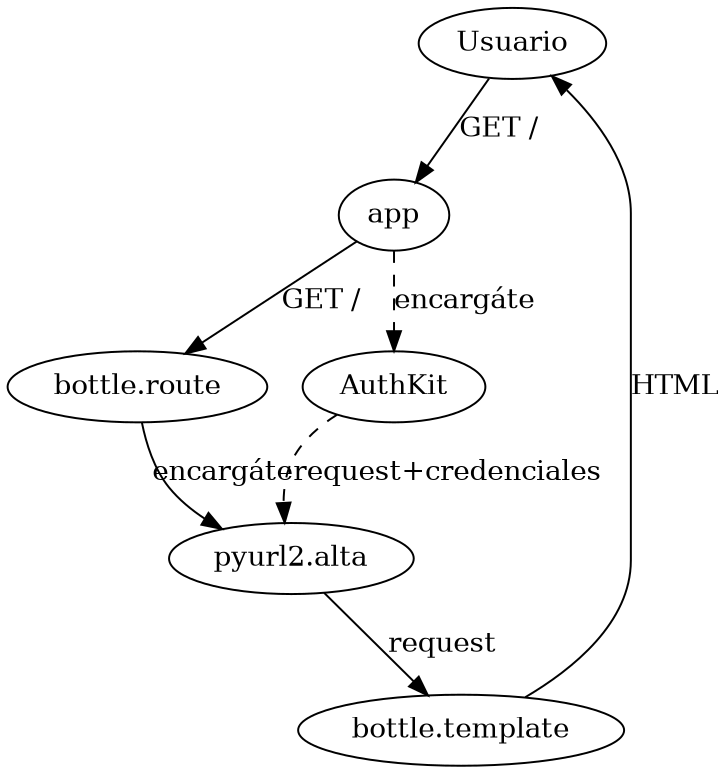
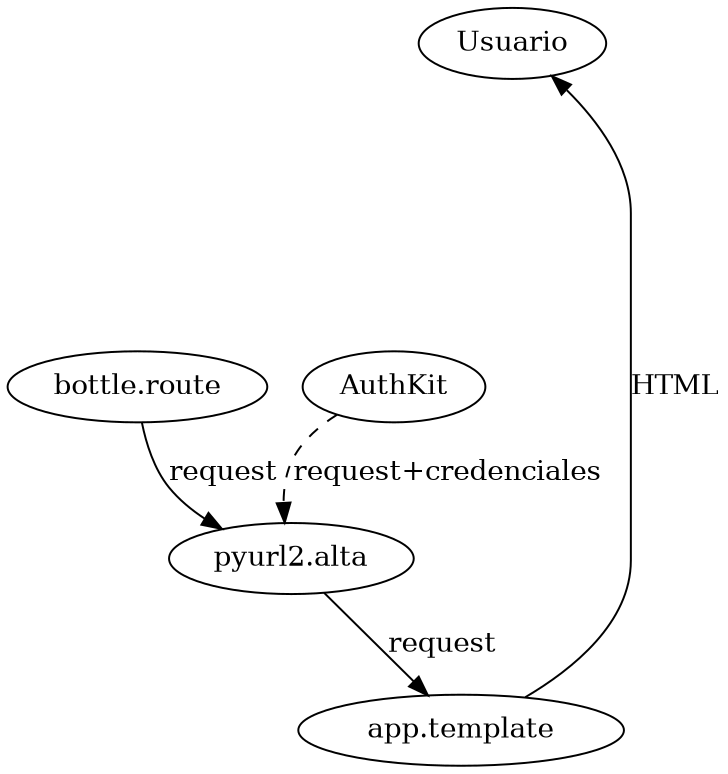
node "app": removed
edge "bottle.route" -> "pyurl2.alta": label "encargáte" -> "request"
node "bottle.template": label "bottle.template" -> "app.template"
